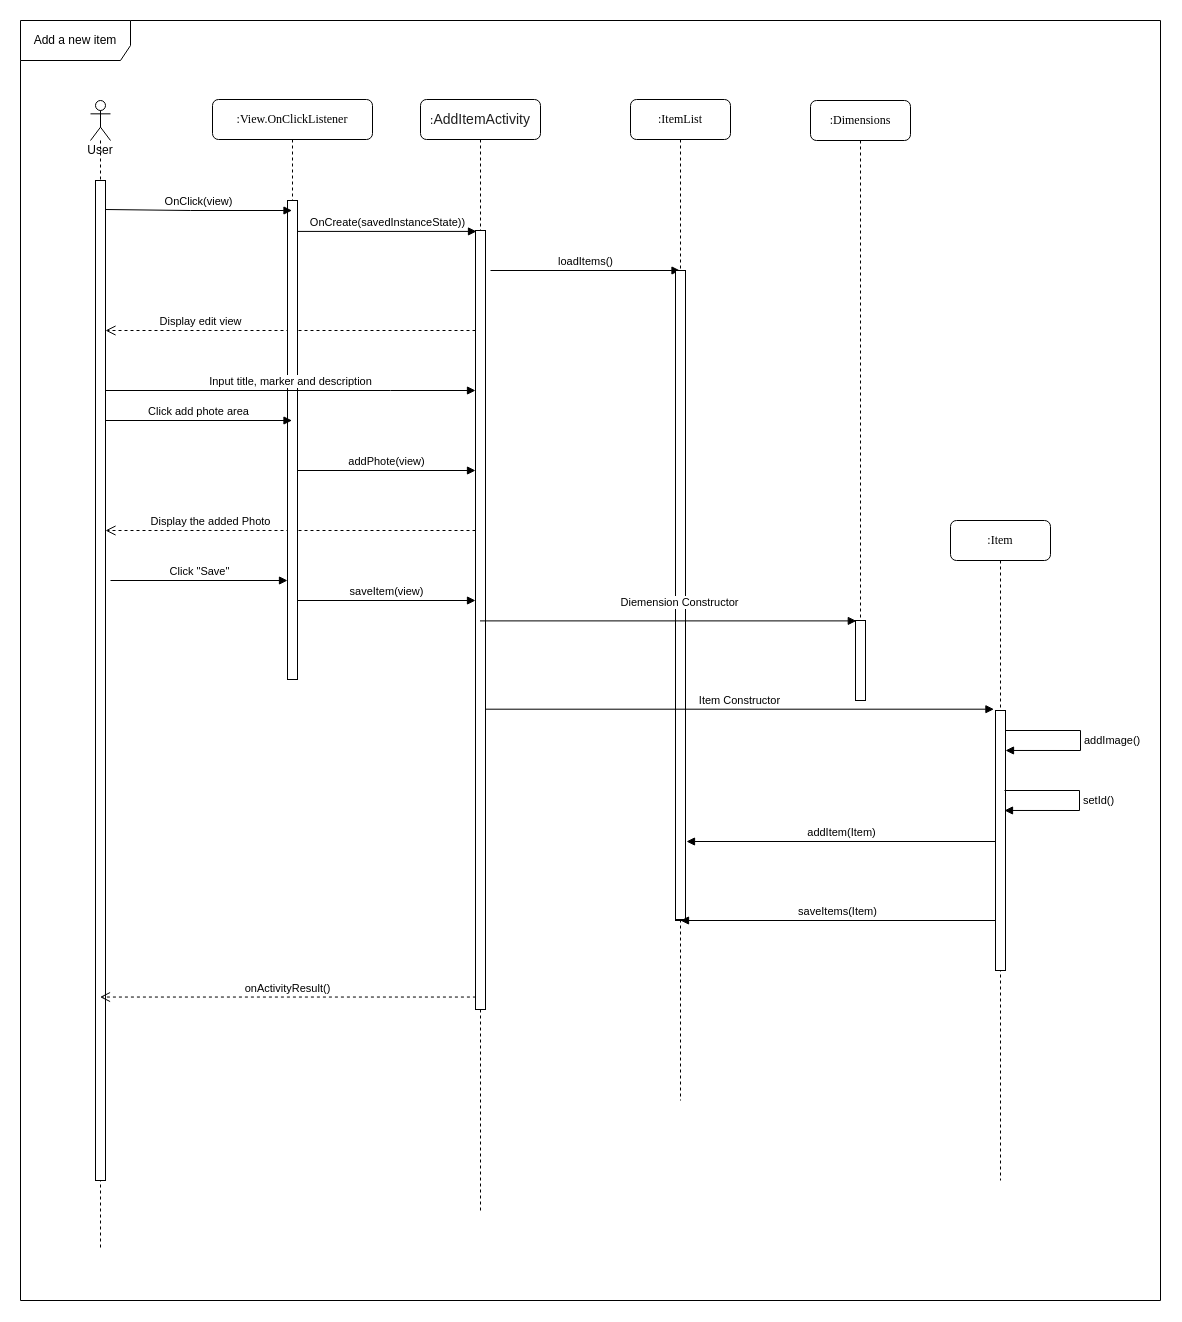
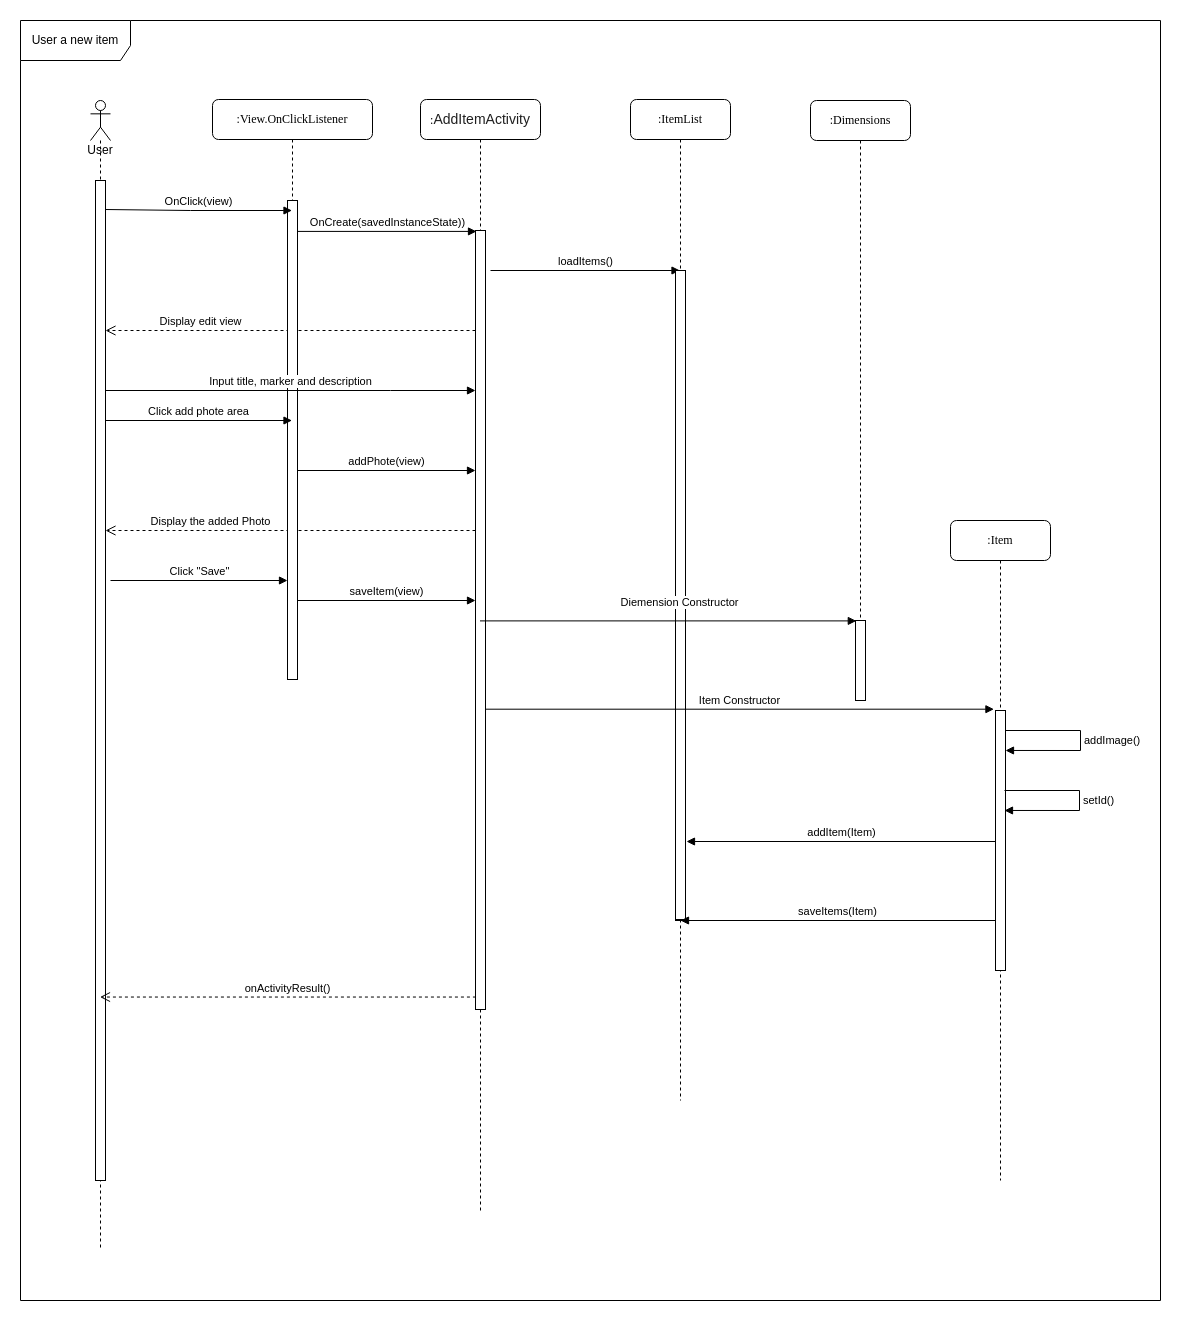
node "Add a new item": label "Add a new item" -> "User a new item"
